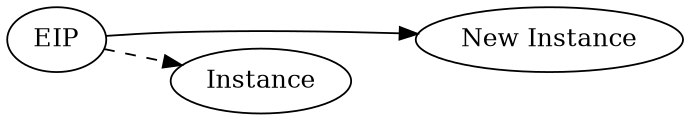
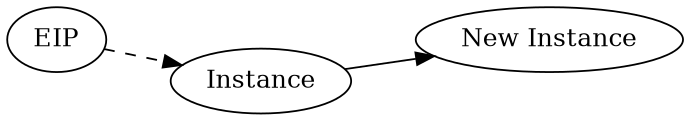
edge "EIP" -> "New Instance": now "Instance" -> "New Instance"
